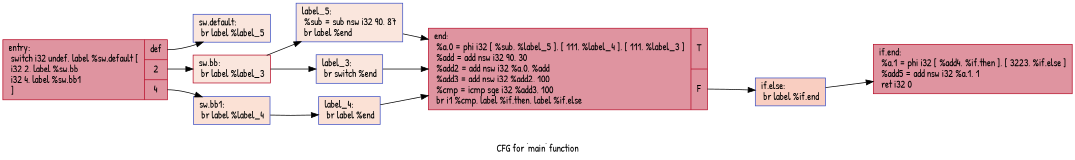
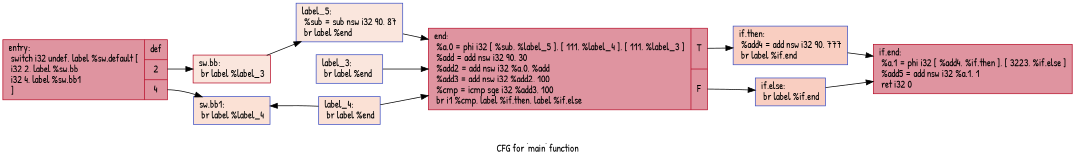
node "sw.default:": removed
node "if.then:": added
edge "sw.bb:" -> "label_3:": removed
node "label_3:": text "br switch %end" -> "br label %end"
edge "sw.bb1:" -> "label_4:": reversed
